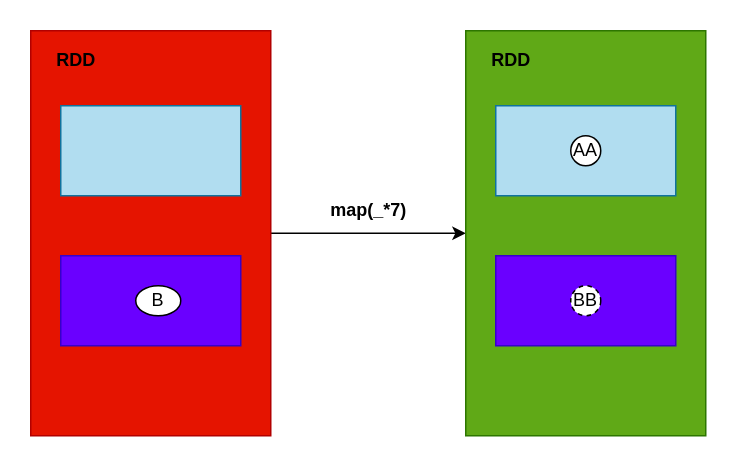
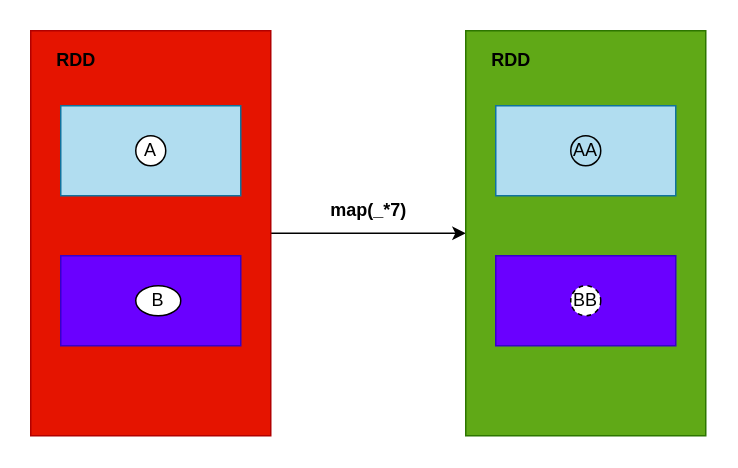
node "A": added
node "AA": fillcolor #ffffff -> #b1ddf0
